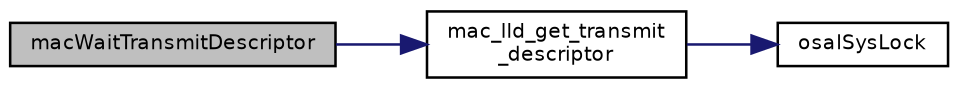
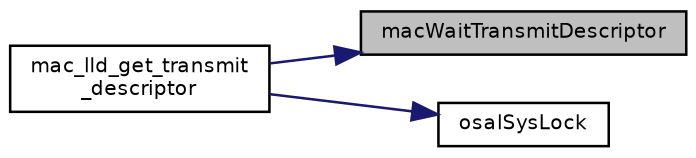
edge "macWaitTransmitDescriptor" -> "mac_lld_get_transmit _descriptor": reversed
